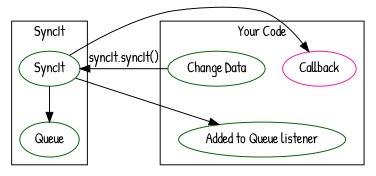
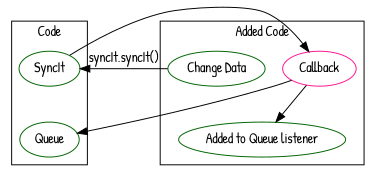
cluster "SyncIt": label "SyncIt" -> "Code"
cluster "Your Code": label "Your Code" -> "Added Code"
edge "SyncIt" -> "Queue": now "Callback" -> "Queue"
edge "SyncIt" -> "Added to Queue listener": now "Callback" -> "Added to Queue listener"
